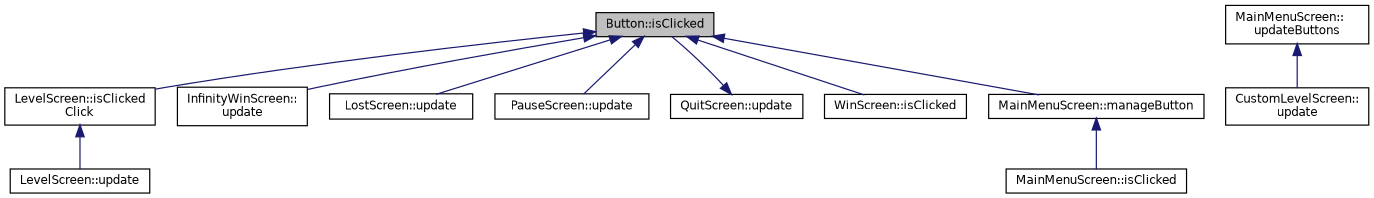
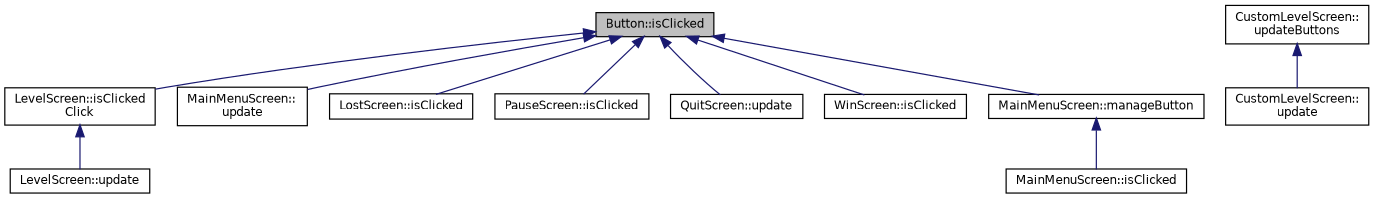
node "MainMenuScreen:: updateButtons": label "MainMenuScreen:: updateButtons" -> "CustomLevelScreen:: updateButtons"
edge "Button::isClicked" -> "QuitScreen::update": reversed
node "InfinityWinScreen:: update": label "InfinityWinScreen:: update" -> "MainMenuScreen:: update"
node "LostScreen::update": label "LostScreen::update" -> "LostScreen::isClicked"
node "PauseScreen::update": label "PauseScreen::update" -> "PauseScreen::isClicked"
